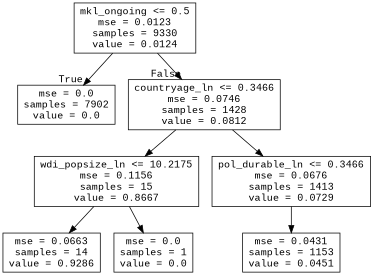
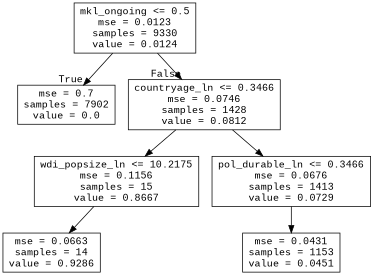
node "mse = 0.0 samples = 7902 value = 0.0": label "mse = 0.0 samples = 7902 value = 0.0" -> "mse = 0.7 samples = 7902 value = 0.0"
node "mse = 0.0 samples = 1 value = 0.0": removed
